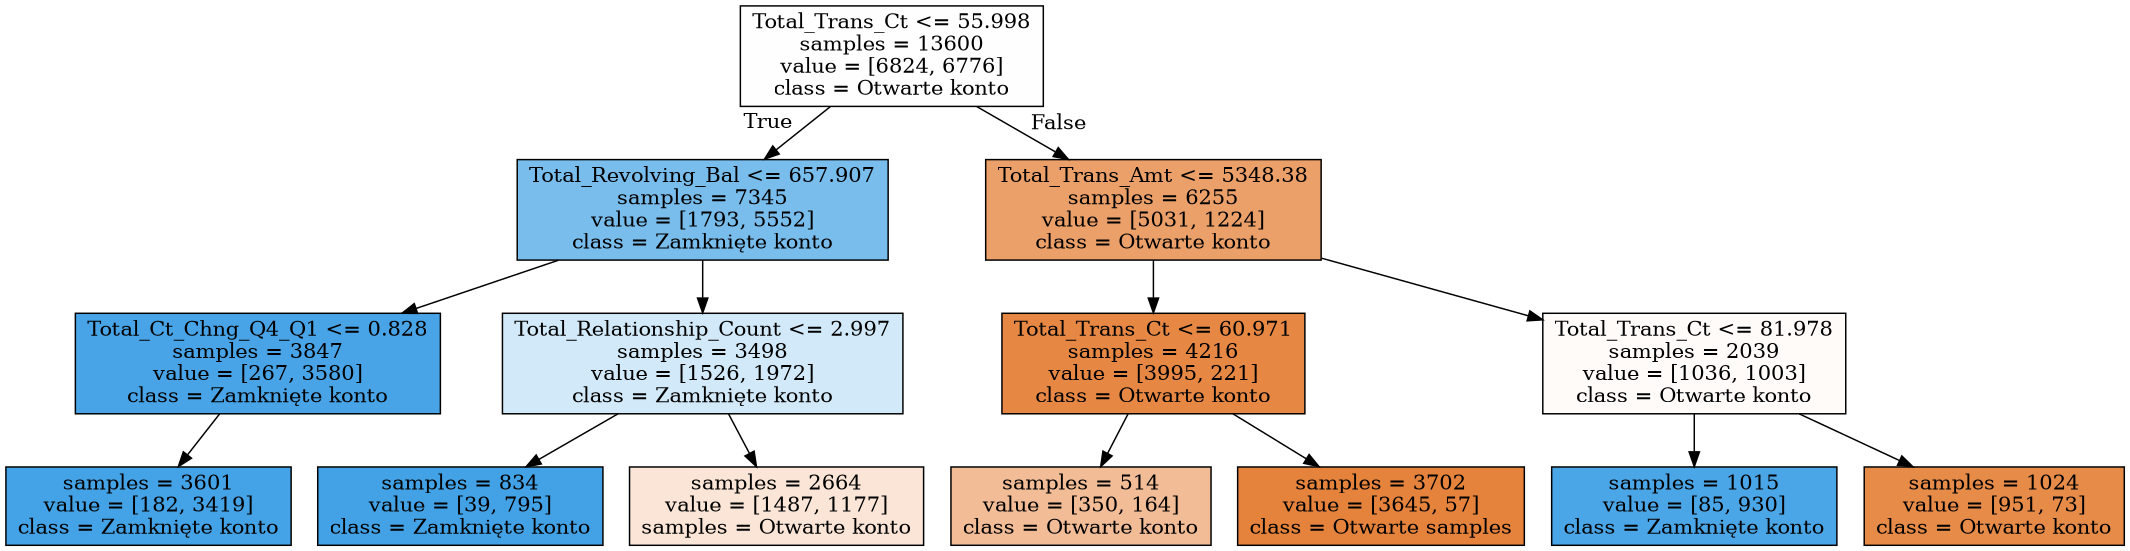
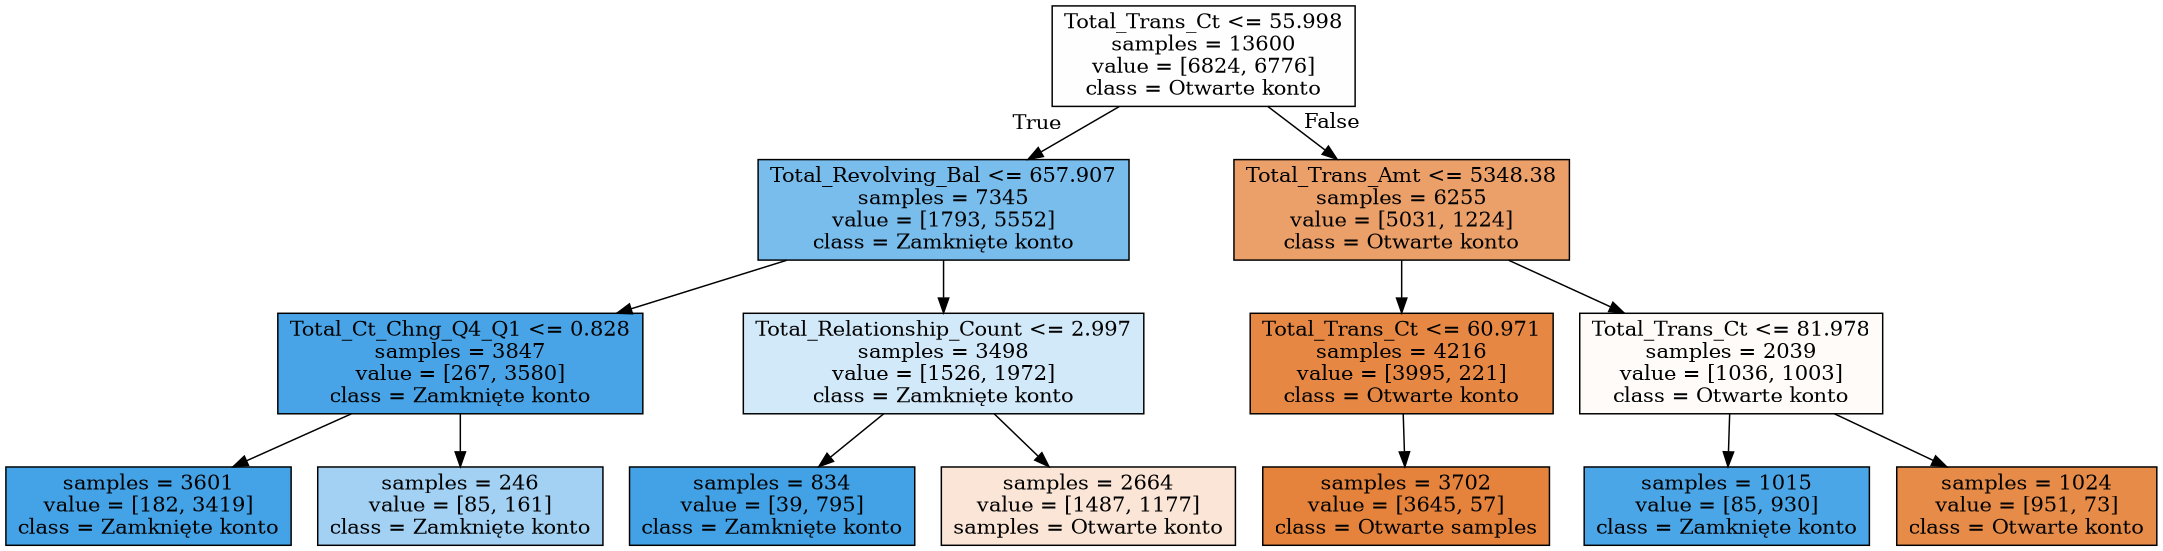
node "samples = 246 value = [85, 161] class = Zamknięte konto": added
node "samples = 514 value = [350, 164] class = Otwarte konto": removed
